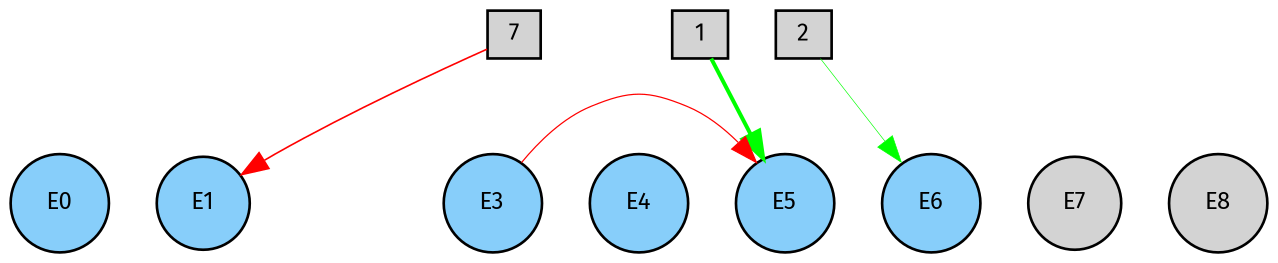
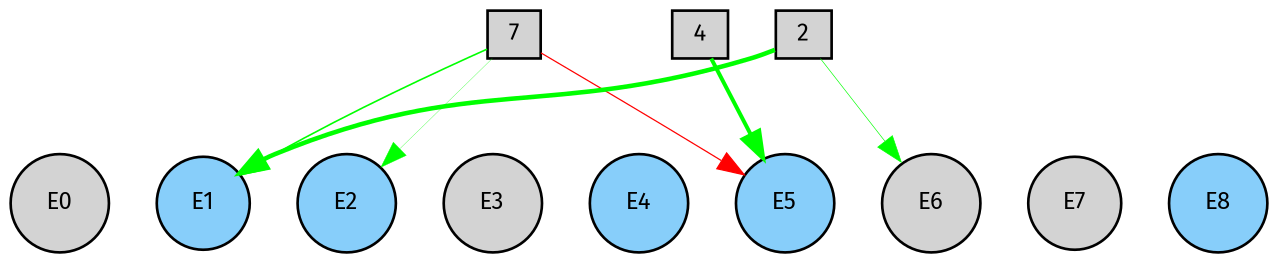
node "1": label "1" -> "4"
edge "E3" -> "E5": now "7" -> "E5"
edge "2" -> "E1": added
edge "7" -> "E1": color red -> green
node "E0": fillcolor lightskyblue -> lightgray
node "E2": added
node "E3": fillcolor lightskyblue -> lightgray
node "E6": fillcolor lightskyblue -> lightgray
node "E8": fillcolor lightgray -> lightskyblue
